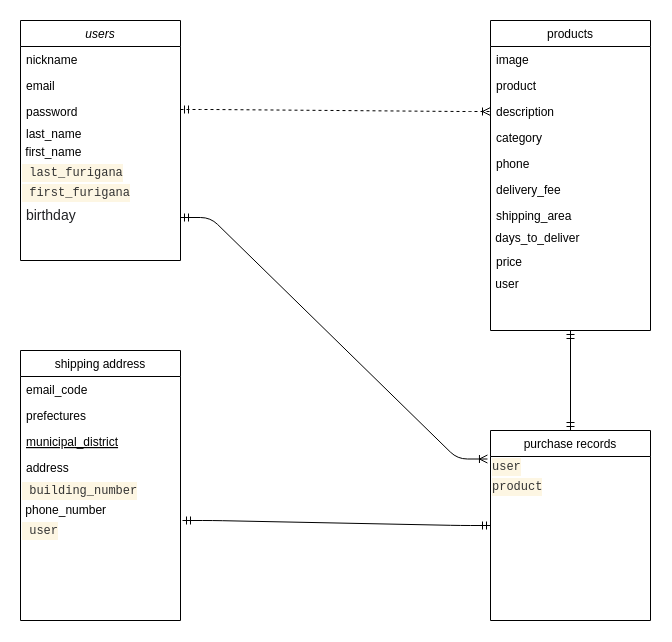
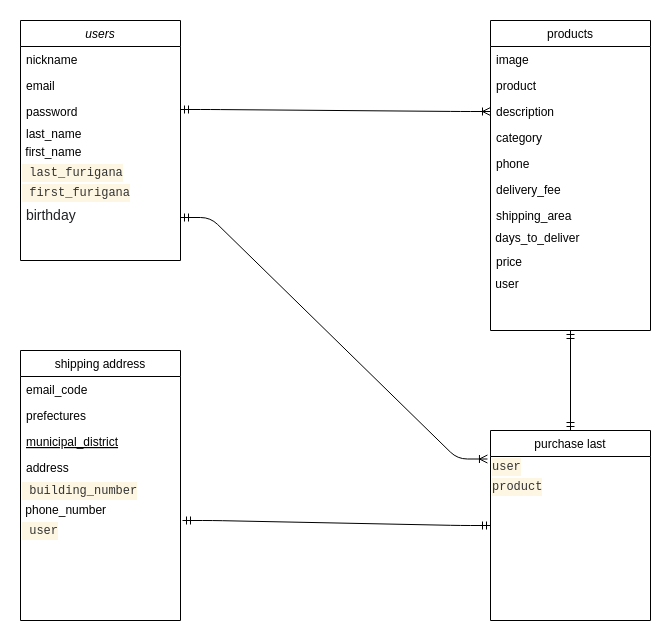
edge "password" -- "description": style dashed -> solid
node "purchase records": label "purchase records" -> "purchase last"
